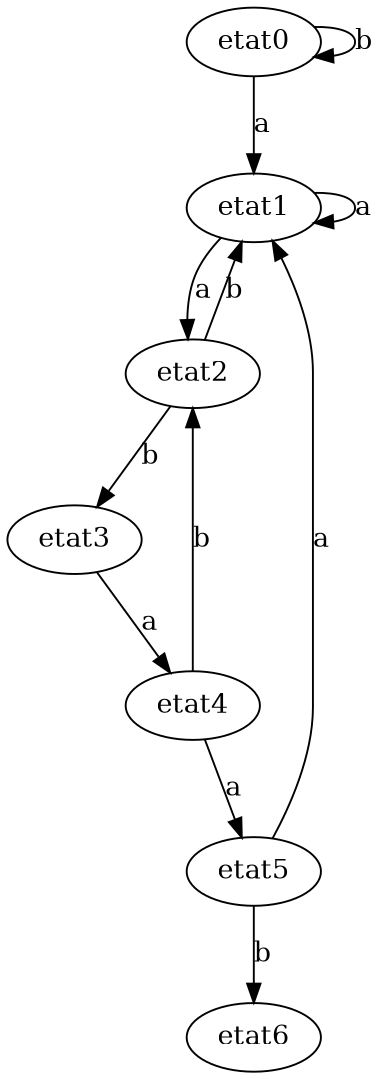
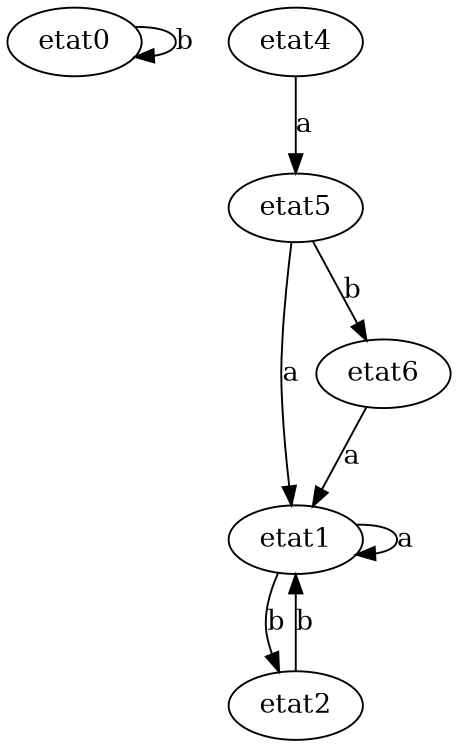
edge "etat0" -> "etat1": now "etat6" -> "etat1"
edge "etat1" -> "etat2": label "a" -> "b"
node "etat3": removed
edge "etat4" -> "etat2": removed, label "b"
